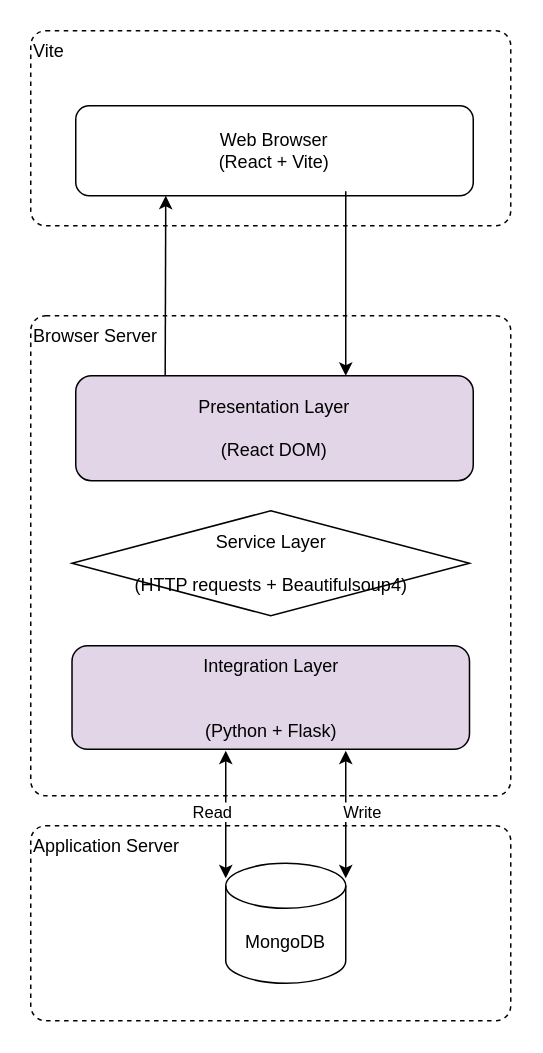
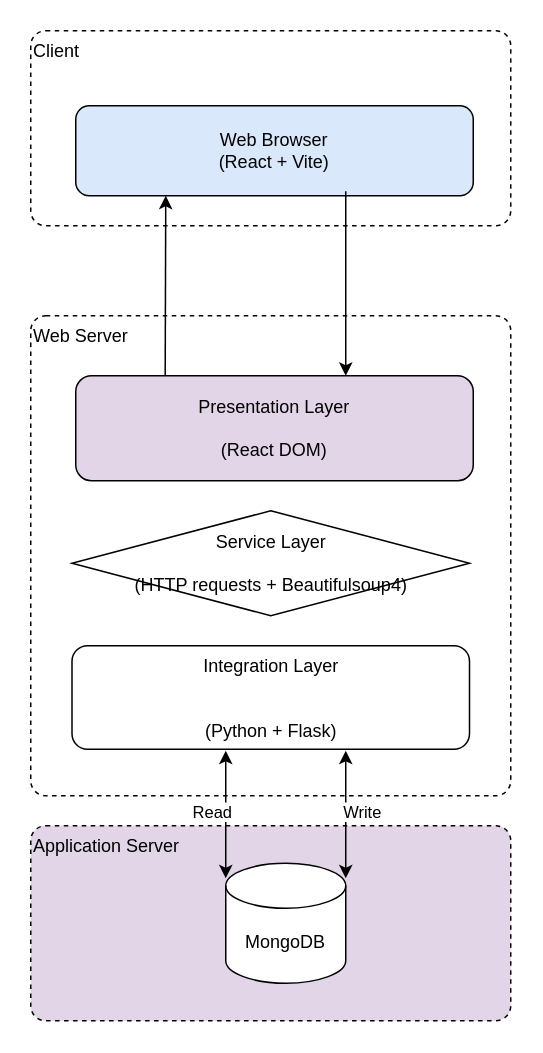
node "Vite": label "Vite" -> "Client"
node "Web Browser (React + Vite)": fillcolor #ffffff -> #dae8fc
node "Browser Server": label "Browser Server" -> "Web Server"
node "Integration Layer (Python + Flask)": fillcolor #e1d5e7 -> #ffffff
node "Application Server": fillcolor #ffffff -> #e1d5e7
